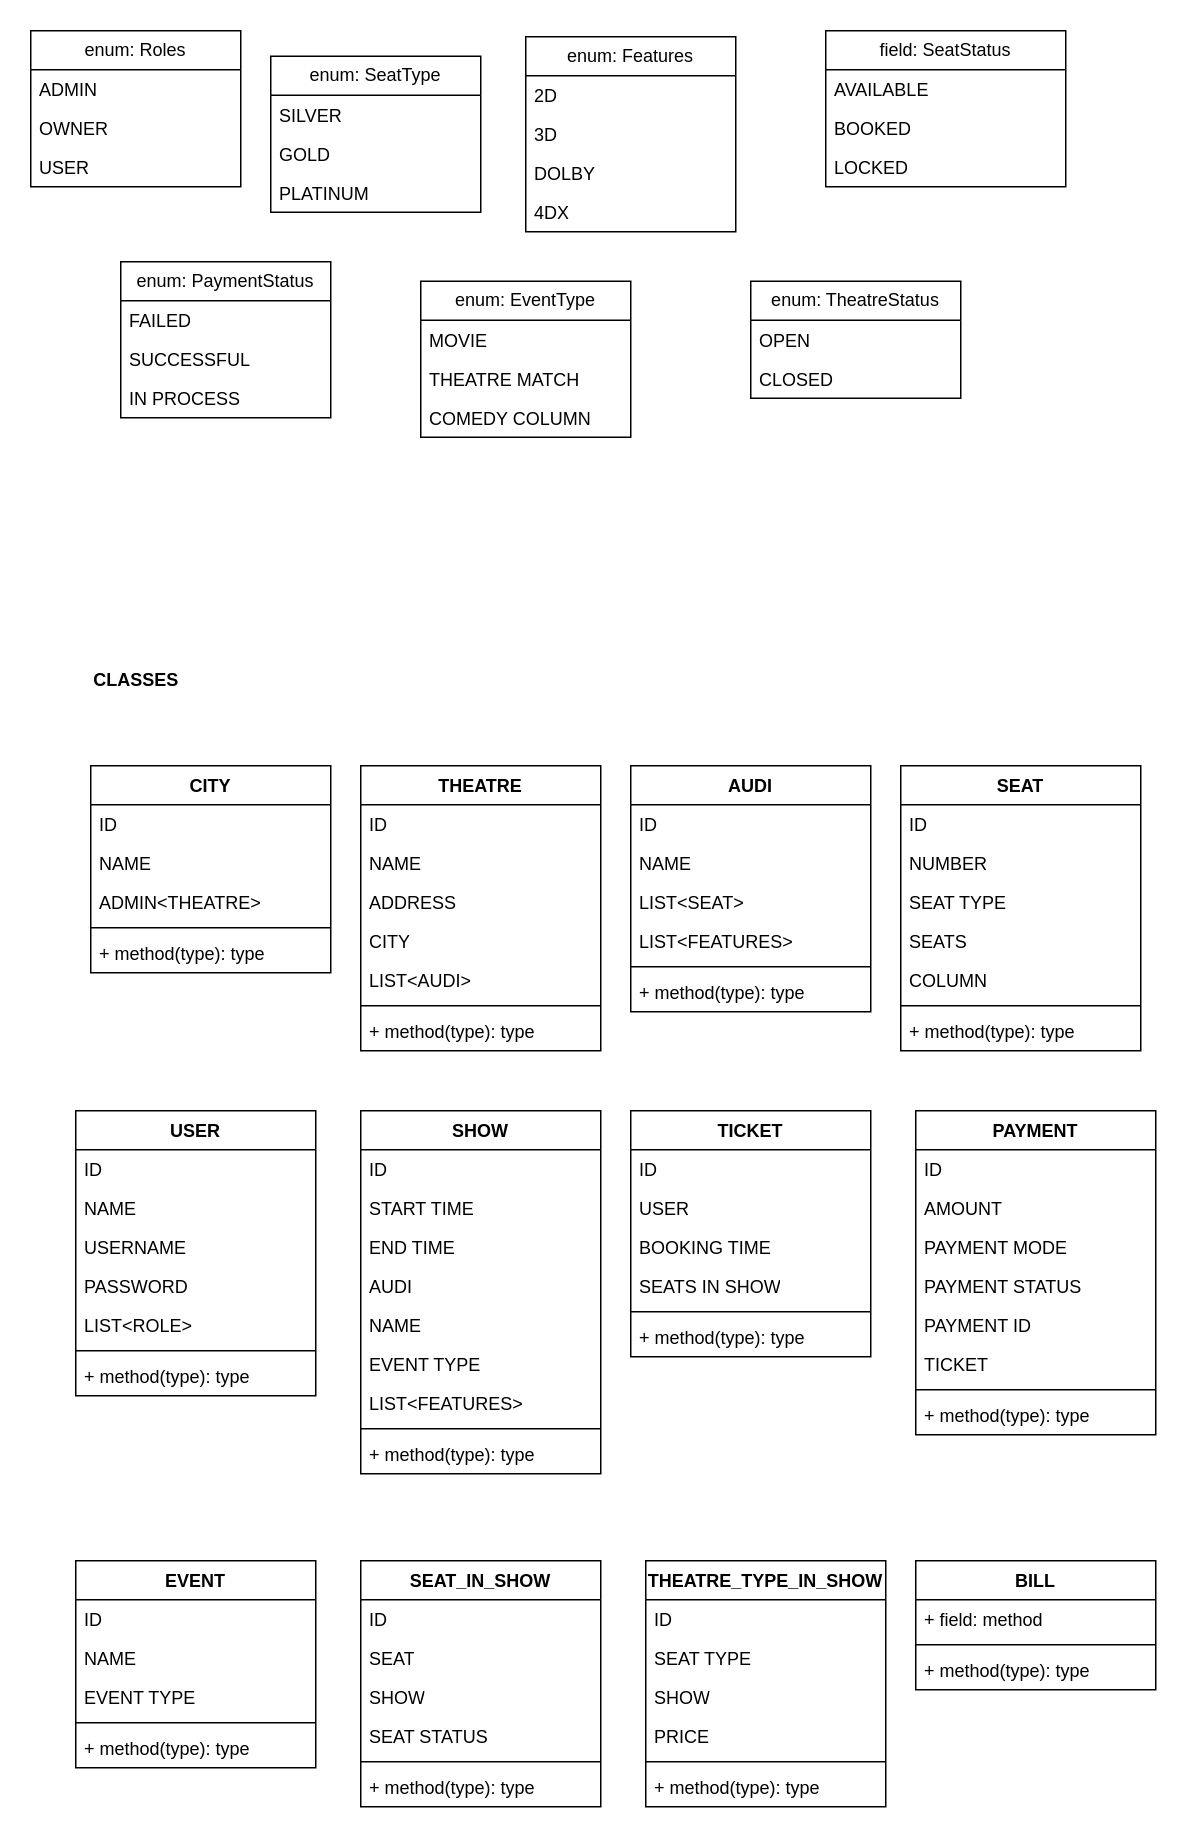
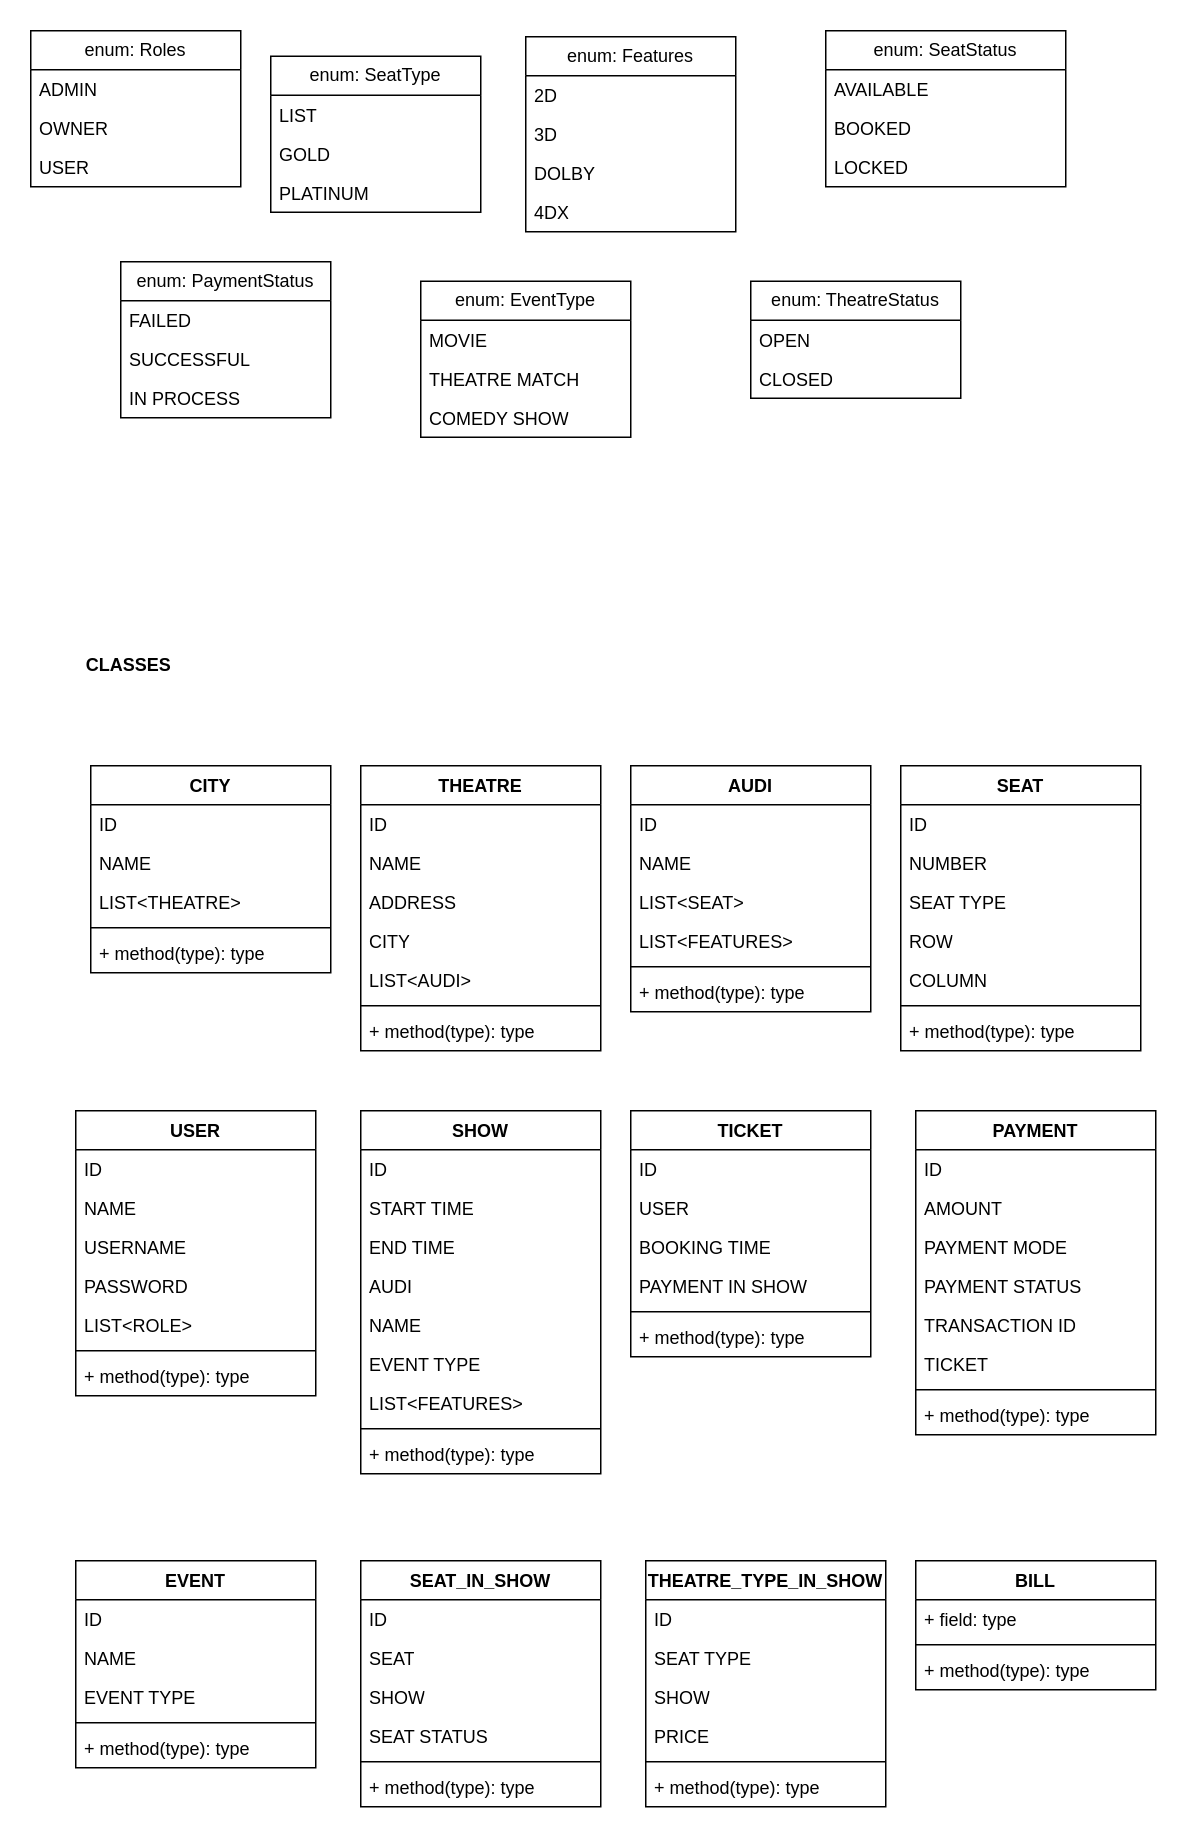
node "field: SeatStatus": label "field: SeatStatus" -> "enum: SeatStatus"
node "SILVER": label "SILVER" -> "LIST"
node "COMEDY COLUMN": label "COMEDY COLUMN" -> "COMEDY SHOW"
node "CLASSES": moved (136, 680) -> (128, 665)
node "ADMIN<THEATRE>": label "ADMIN<THEATRE>" -> "LIST<THEATRE>"
node "SEATS": label "SEATS" -> "ROW"
node "SEATS IN SHOW": label "SEATS IN SHOW" -> "PAYMENT IN SHOW"
node "PAYMENT ID": label "PAYMENT ID" -> "TRANSACTION ID"
node "+ field: method": label "+ field: method" -> "+ field: type"
